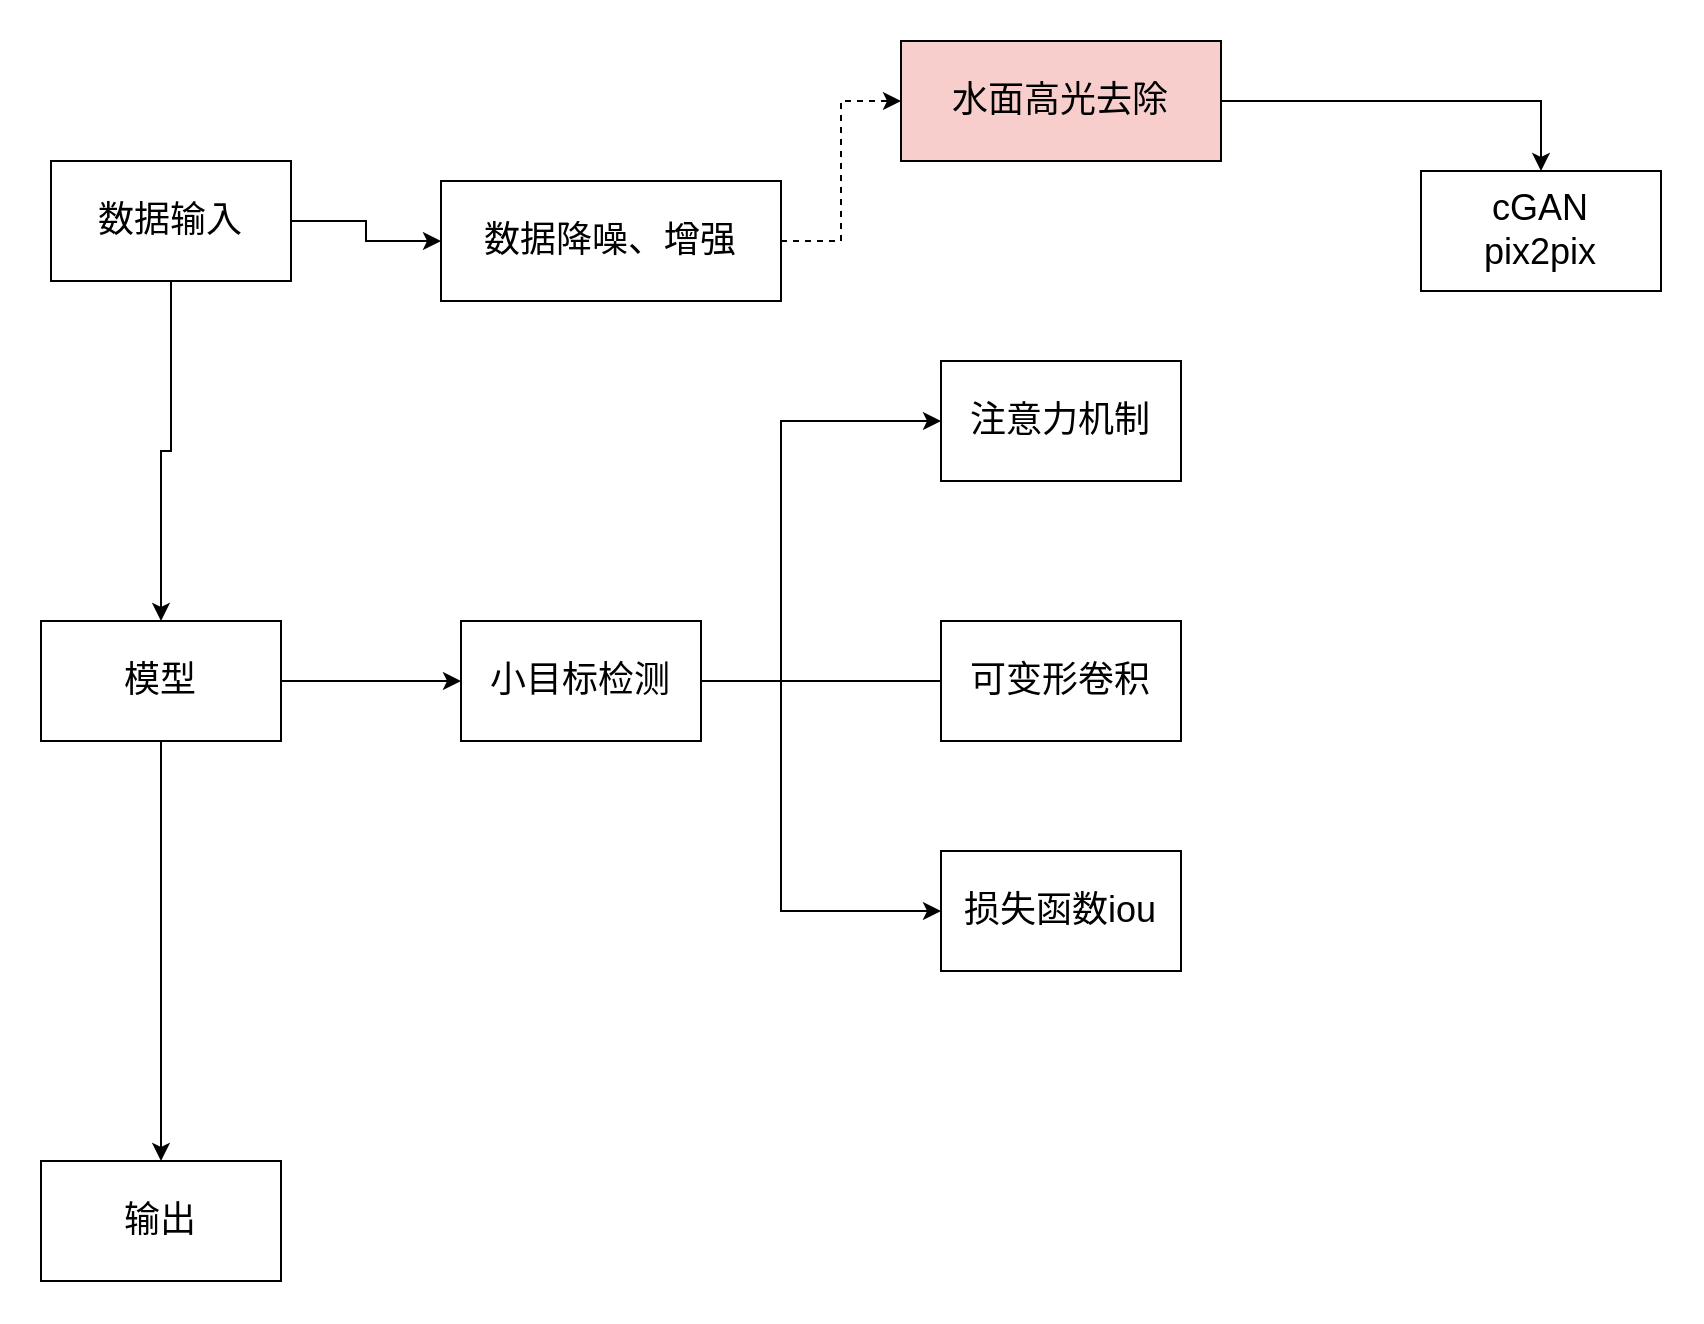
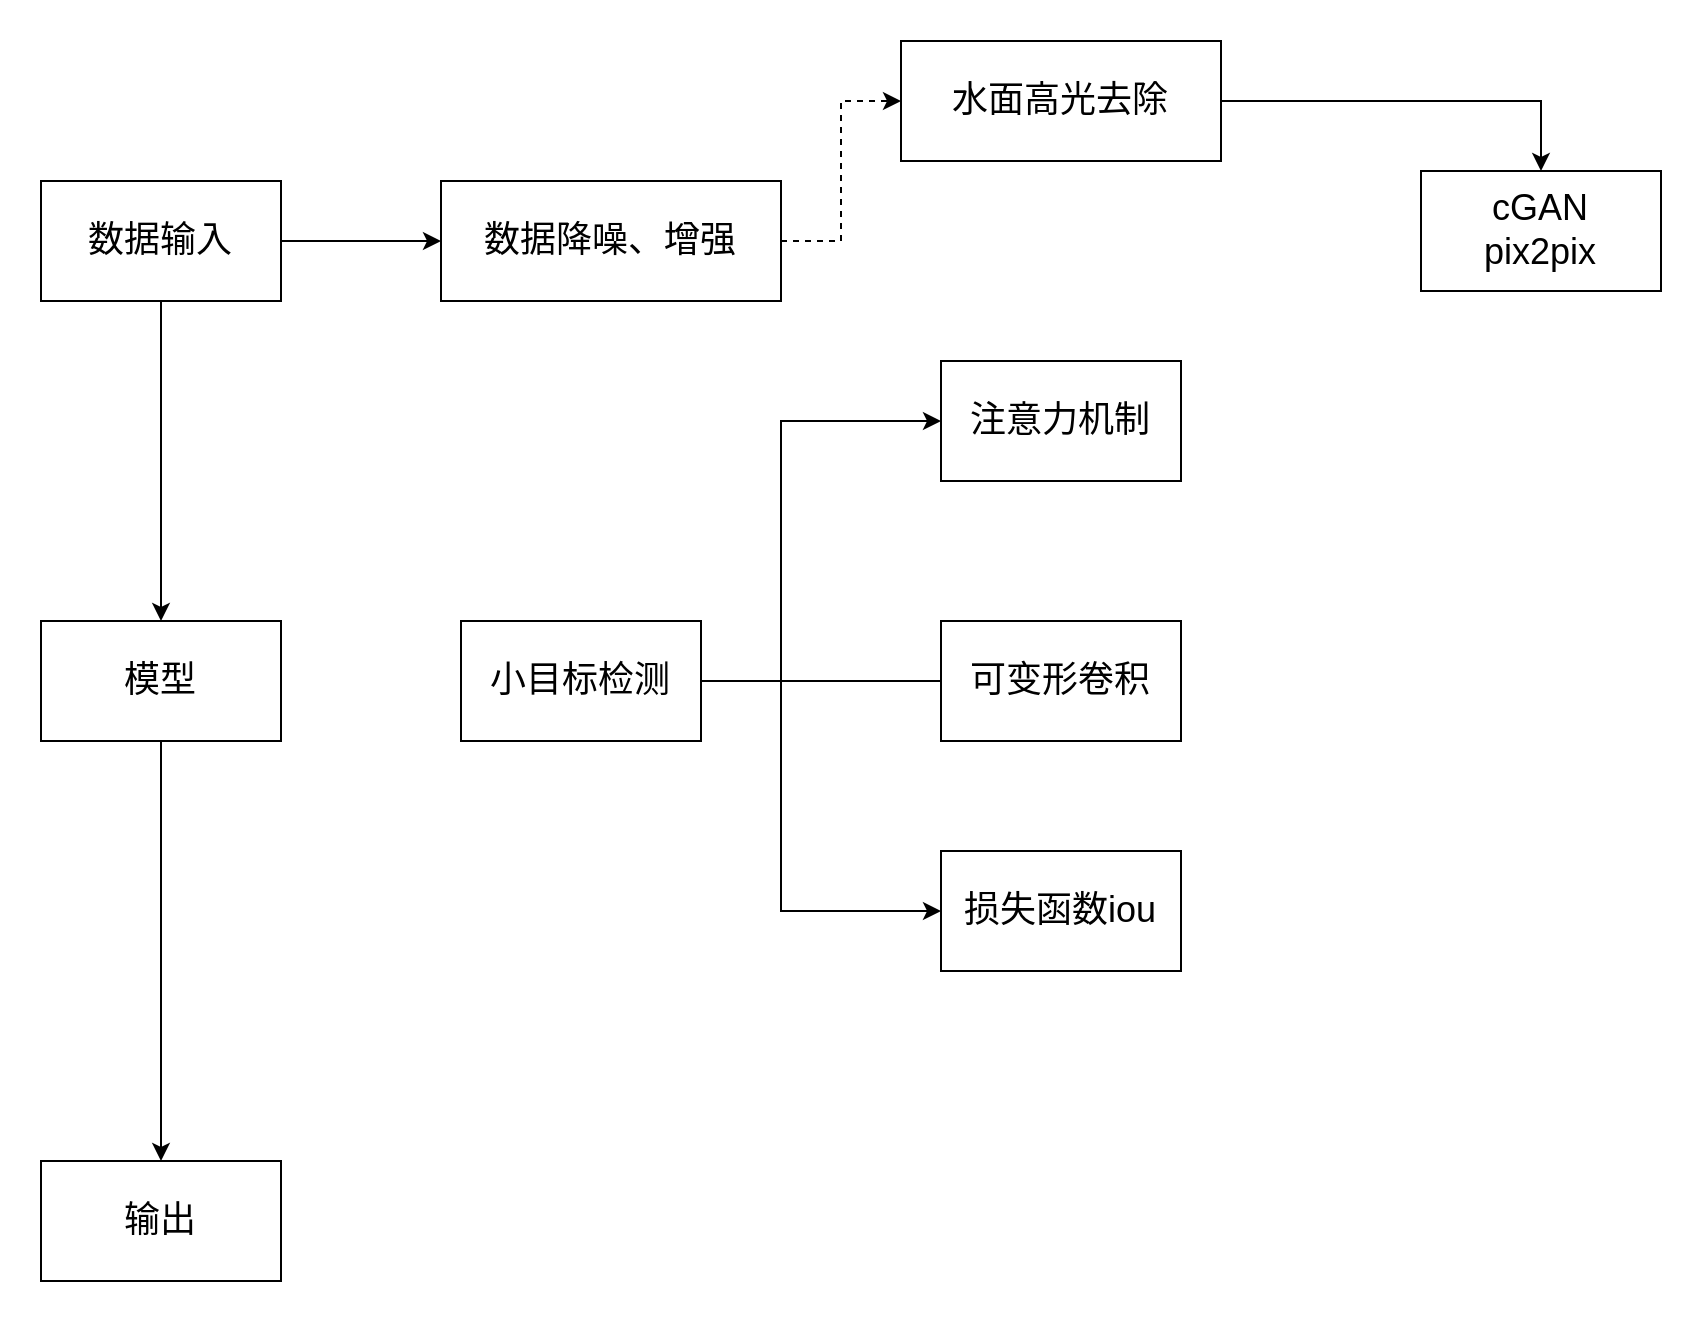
node "水面高光去除": fillcolor #f8cecc -> #ffffff
node "数据输入": moved (171, 221) -> (161, 241)
edge "模型" -> "小目标检测": removed
